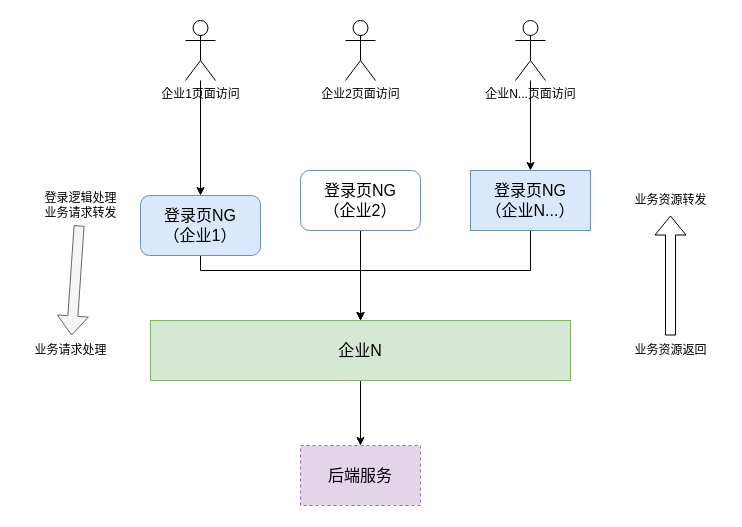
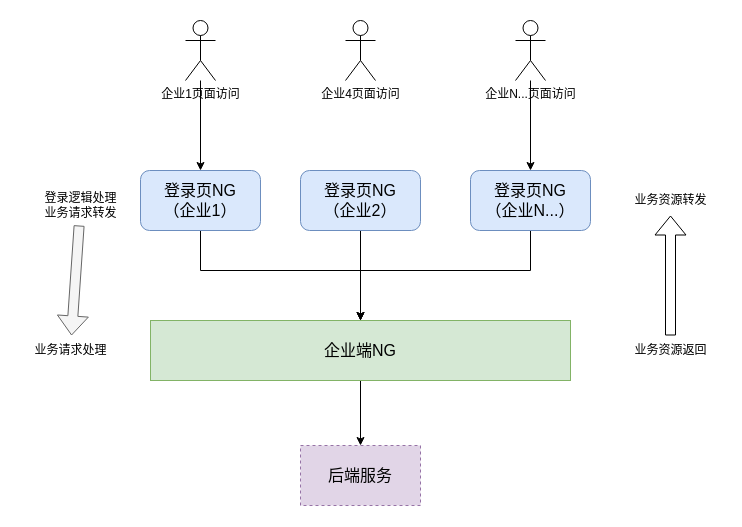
node "企业2页面访问": label "企业2页面访问" -> "企业4页面访问"
node "登录页NG（企业2）": fillcolor #ffffff -> #dae8fc
node "登录页NG（企业N...）": shape rectangle -> rounded rectangle
node "登录页NG（企业1）": moved (201, 226) -> (201, 201)
node "企业N": label "企业N" -> "企业端NG"
